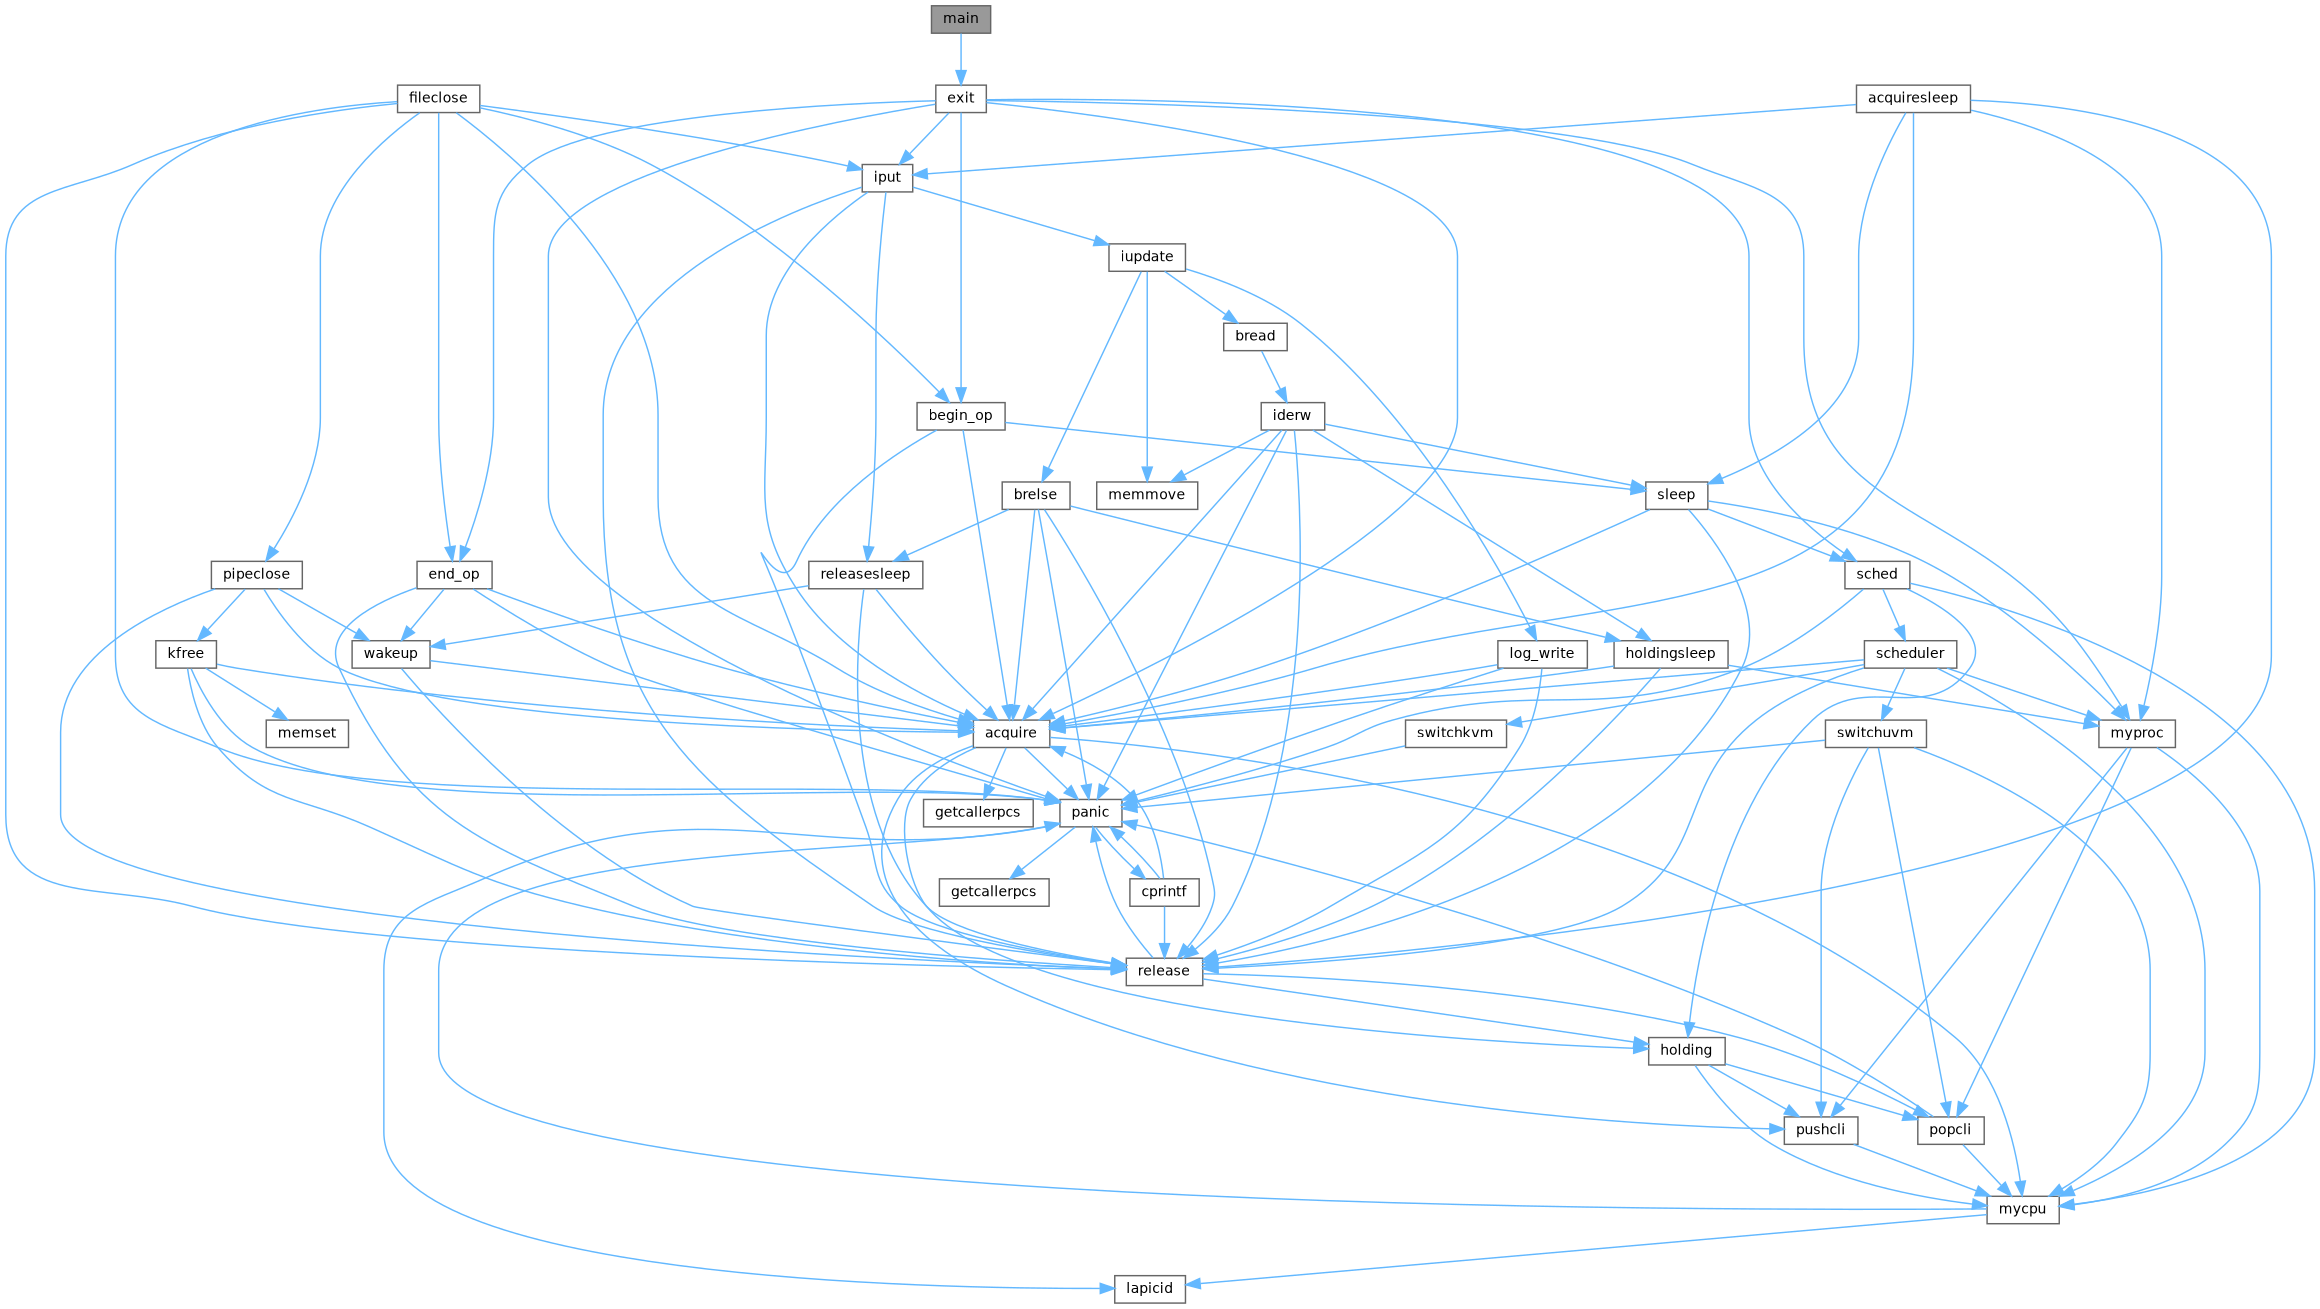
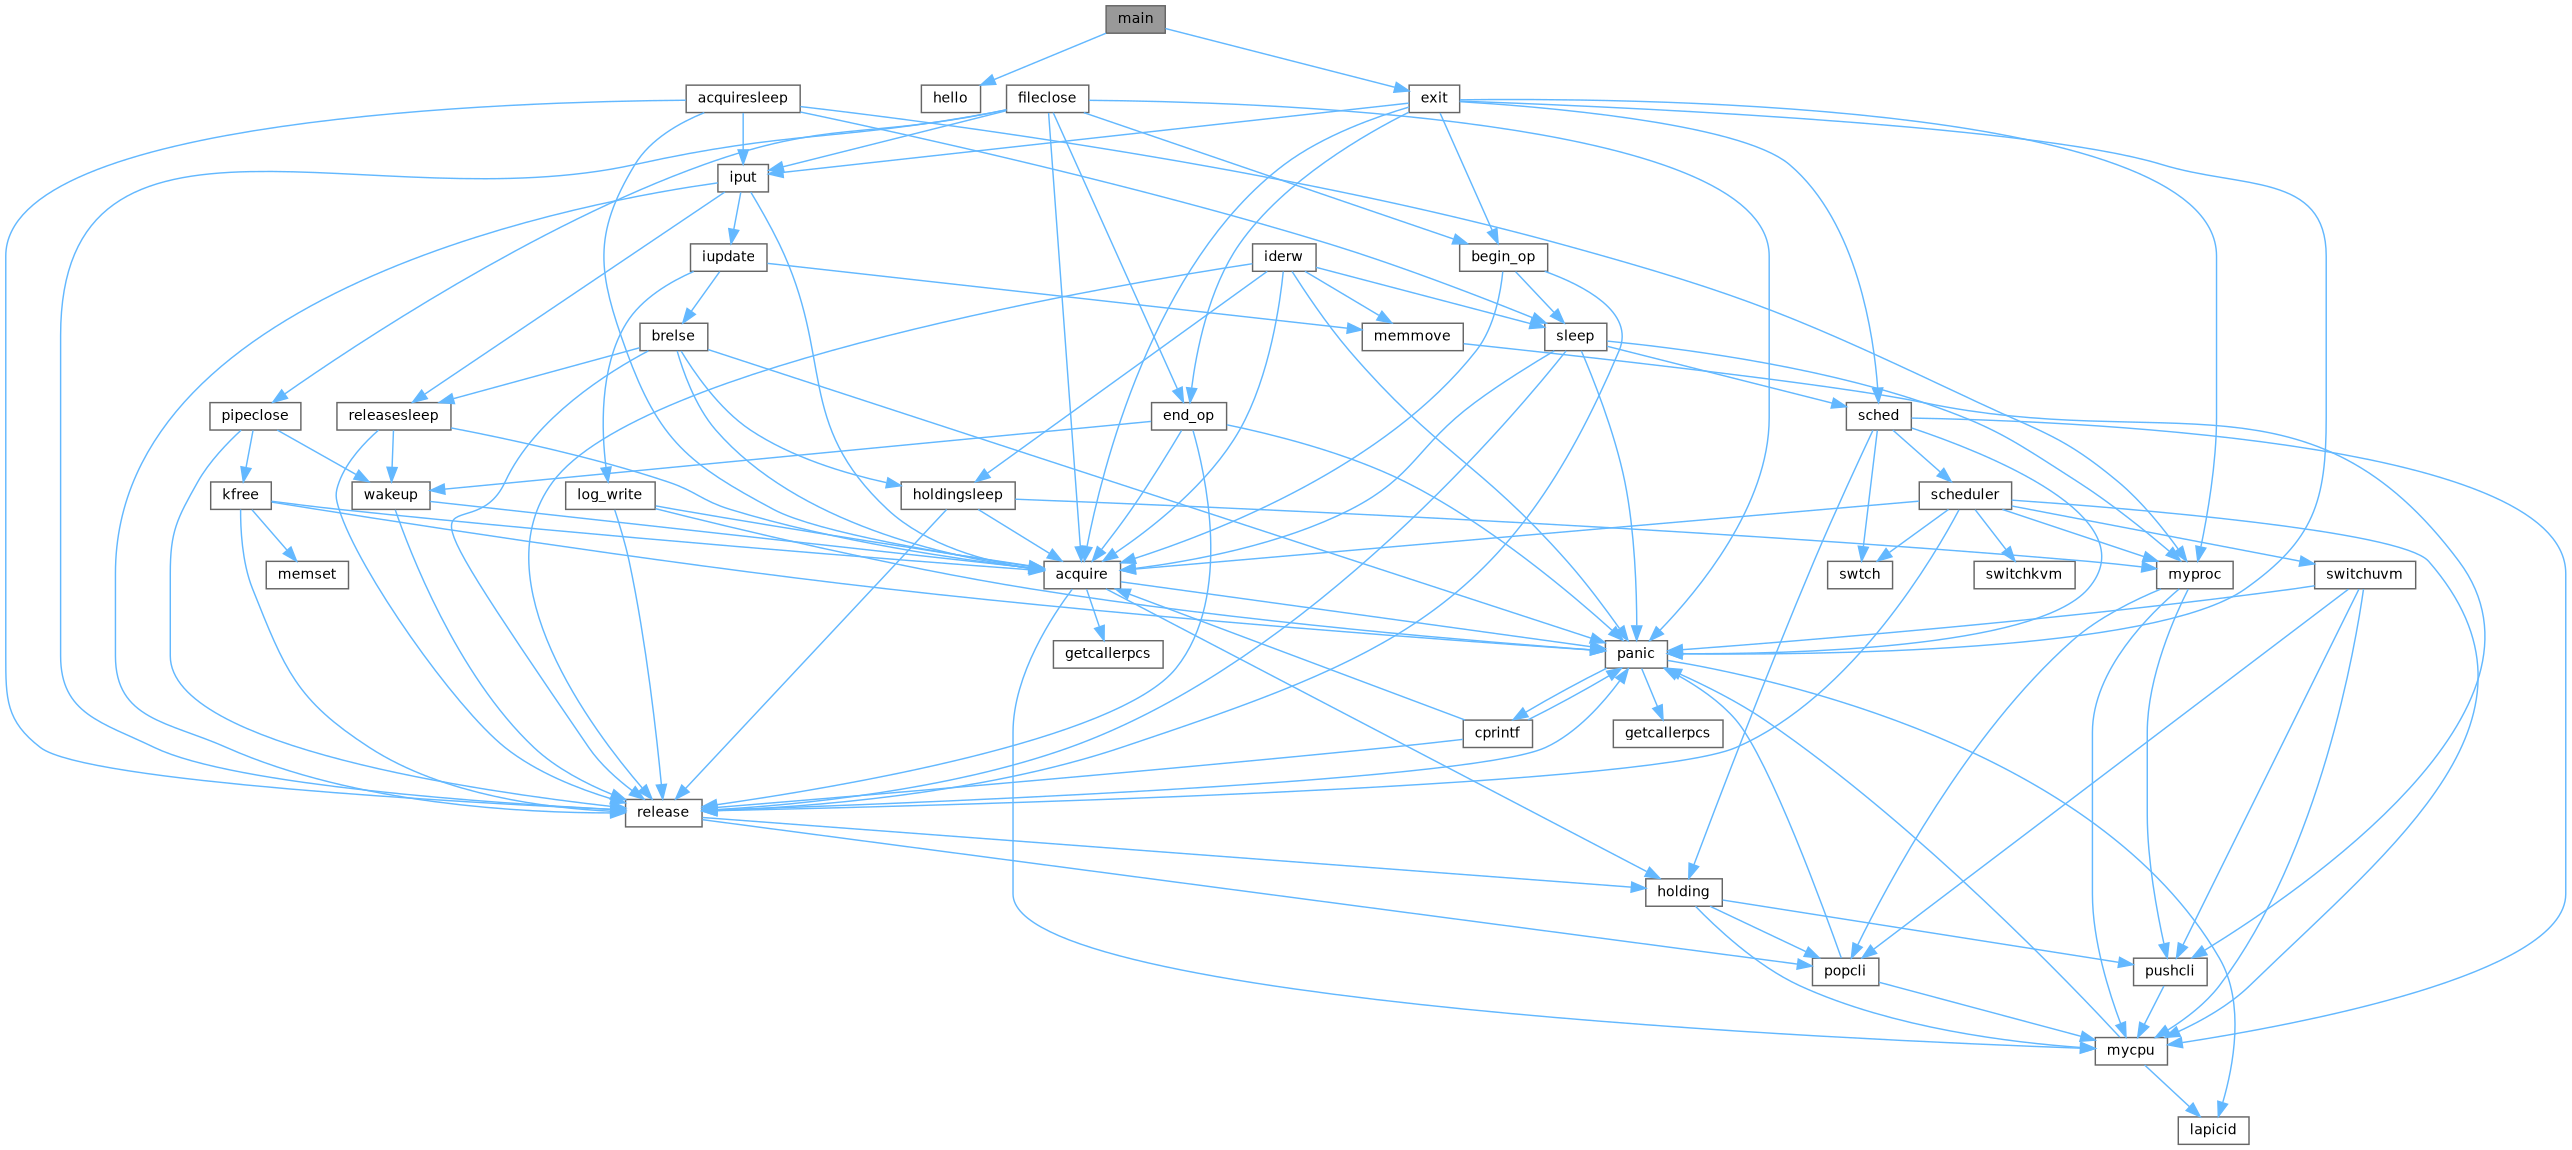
node "hello": added
node "bread": removed
node "swtch": added
edge "pipeclose" -> "acquire": removed
edge "switchkvm" -> "panic": now "sleep" -> "panic"
edge "acquire" -> "pushcli": now "memmove" -> "pushcli"
